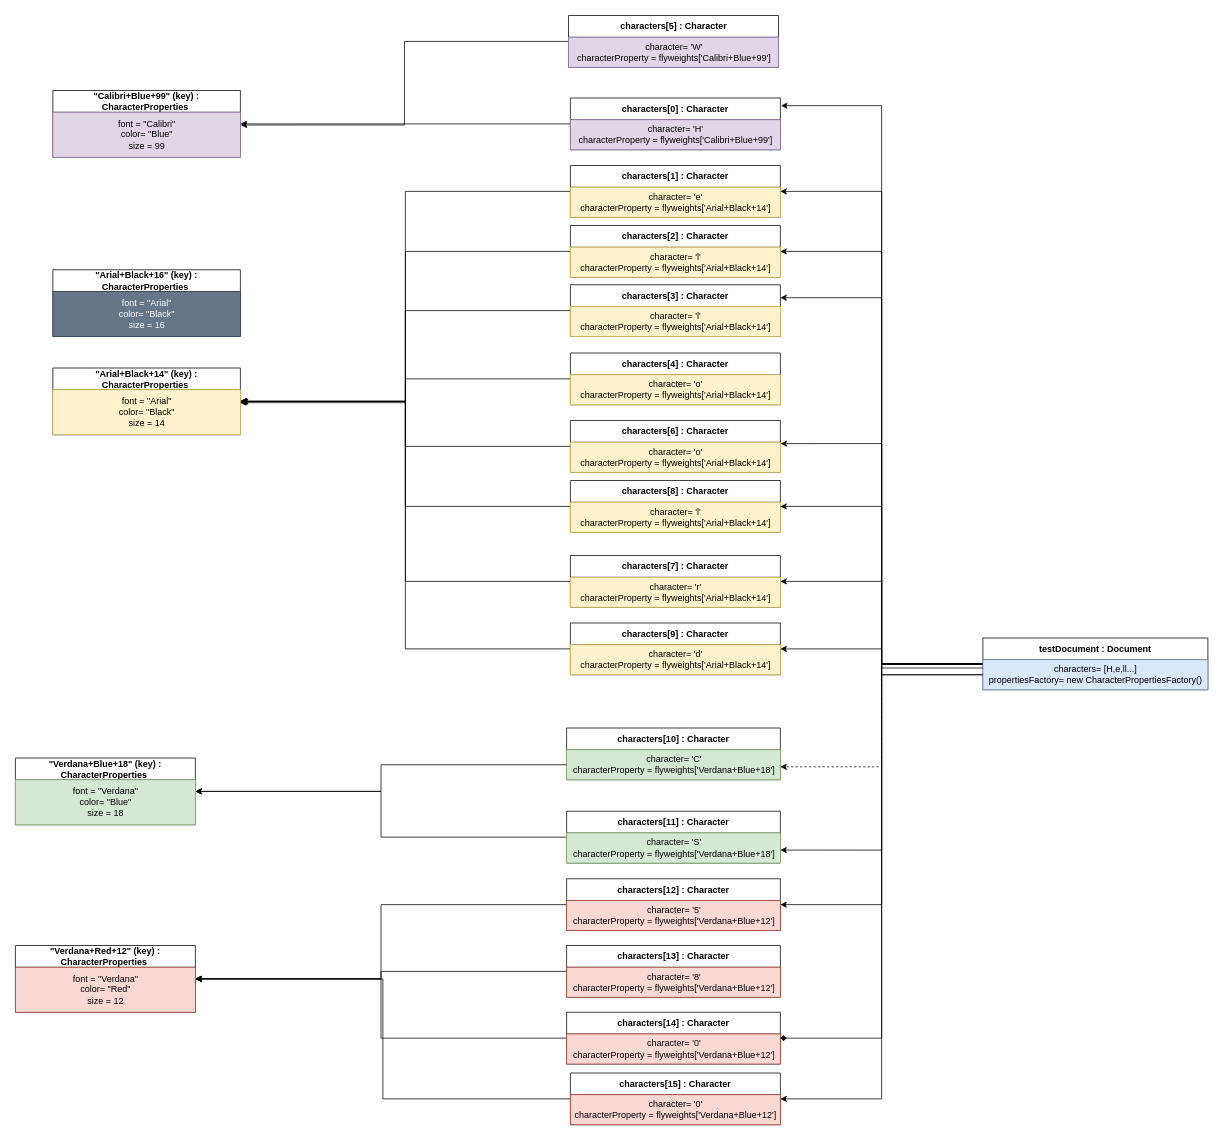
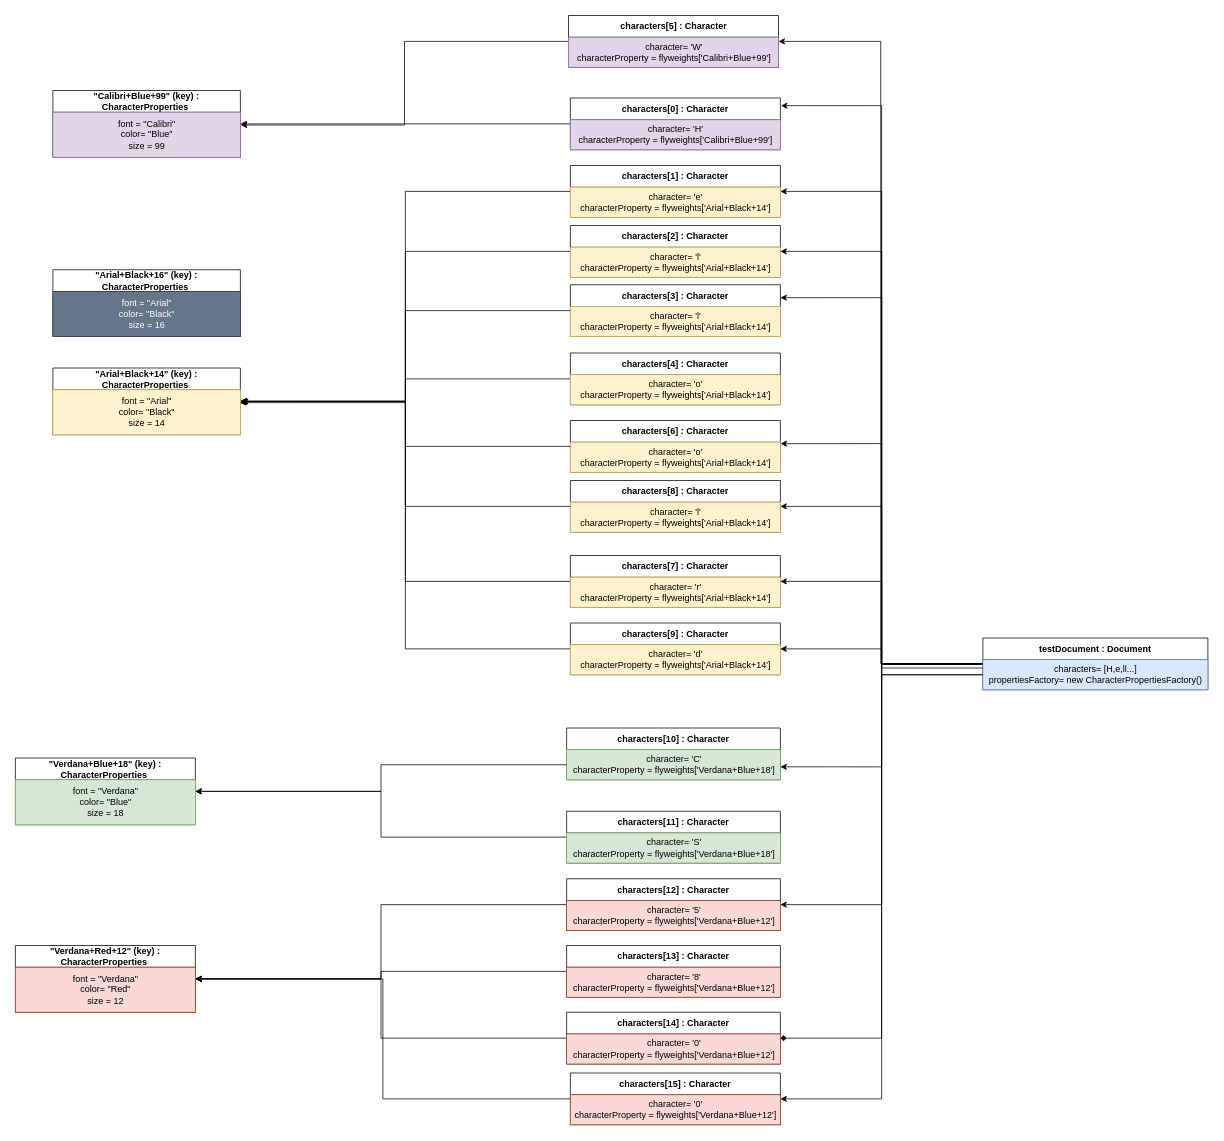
edge "testDocument : Document" -> "characters[5] : Character": added
edge "testDocument : Document" -> "characters[10] : Character": style dashed -> solid
edge "testDocument : Document" -> "characters[11] : Character": removed
